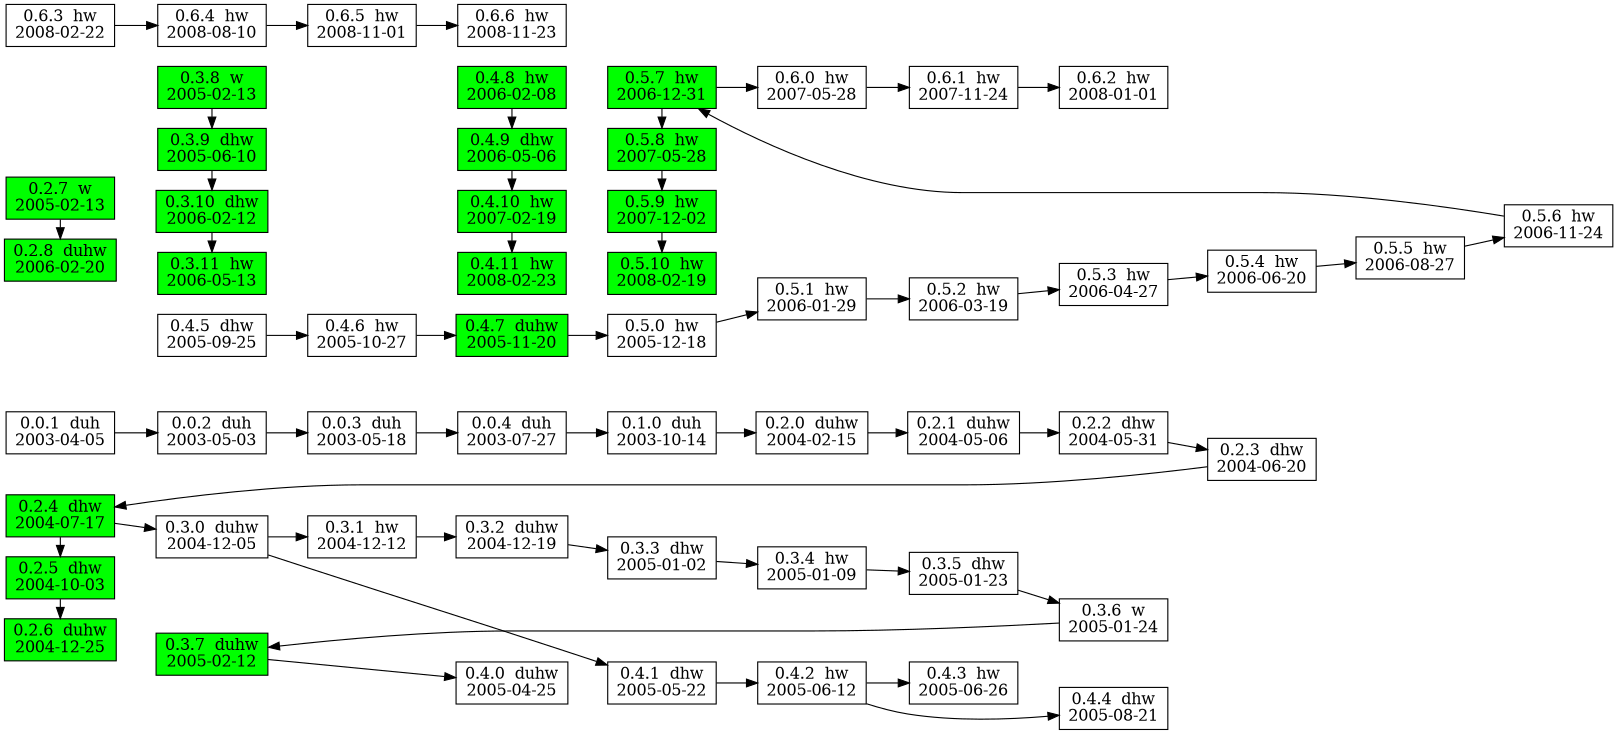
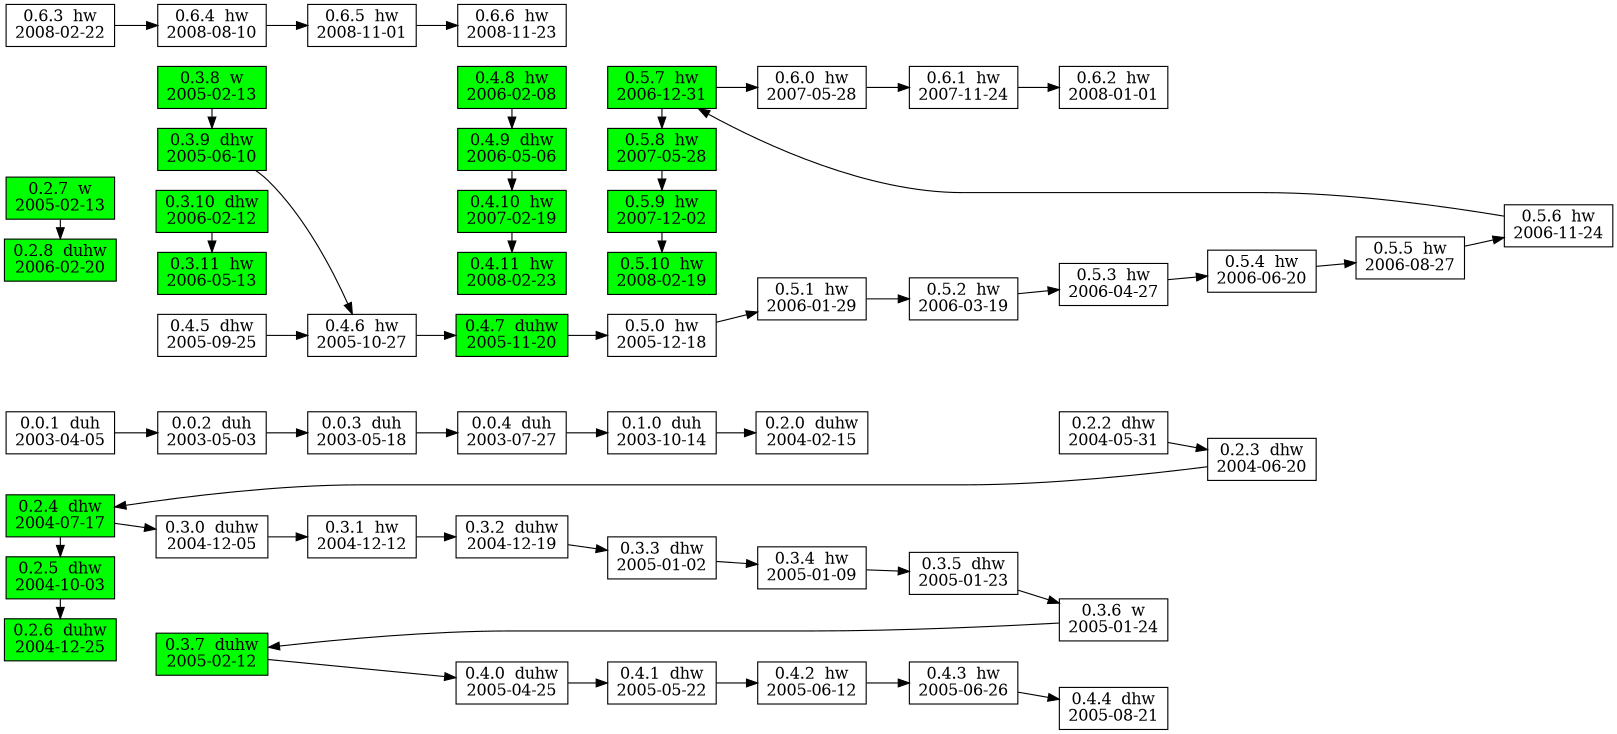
edge "0.3.9  dhw 2005-06-10" -> "0.3.10  dhw 2006-02-12": now "0.3.9  dhw 2005-06-10" -> "0.4.6  hw 2005-10-27"
node "0.2.1  duhw 2004-05-06": removed
edge "0.3.0  duhw 2004-12-05" -> "0.4.1  dhw 2005-05-22": now "0.4.0  duhw 2005-04-25" -> "0.4.1  dhw 2005-05-22"
edge "0.4.2  hw 2005-06-12" -> "0.4.4  dhw 2005-08-21": now "0.4.3  hw 2005-06-26" -> "0.4.4  dhw 2005-08-21"
